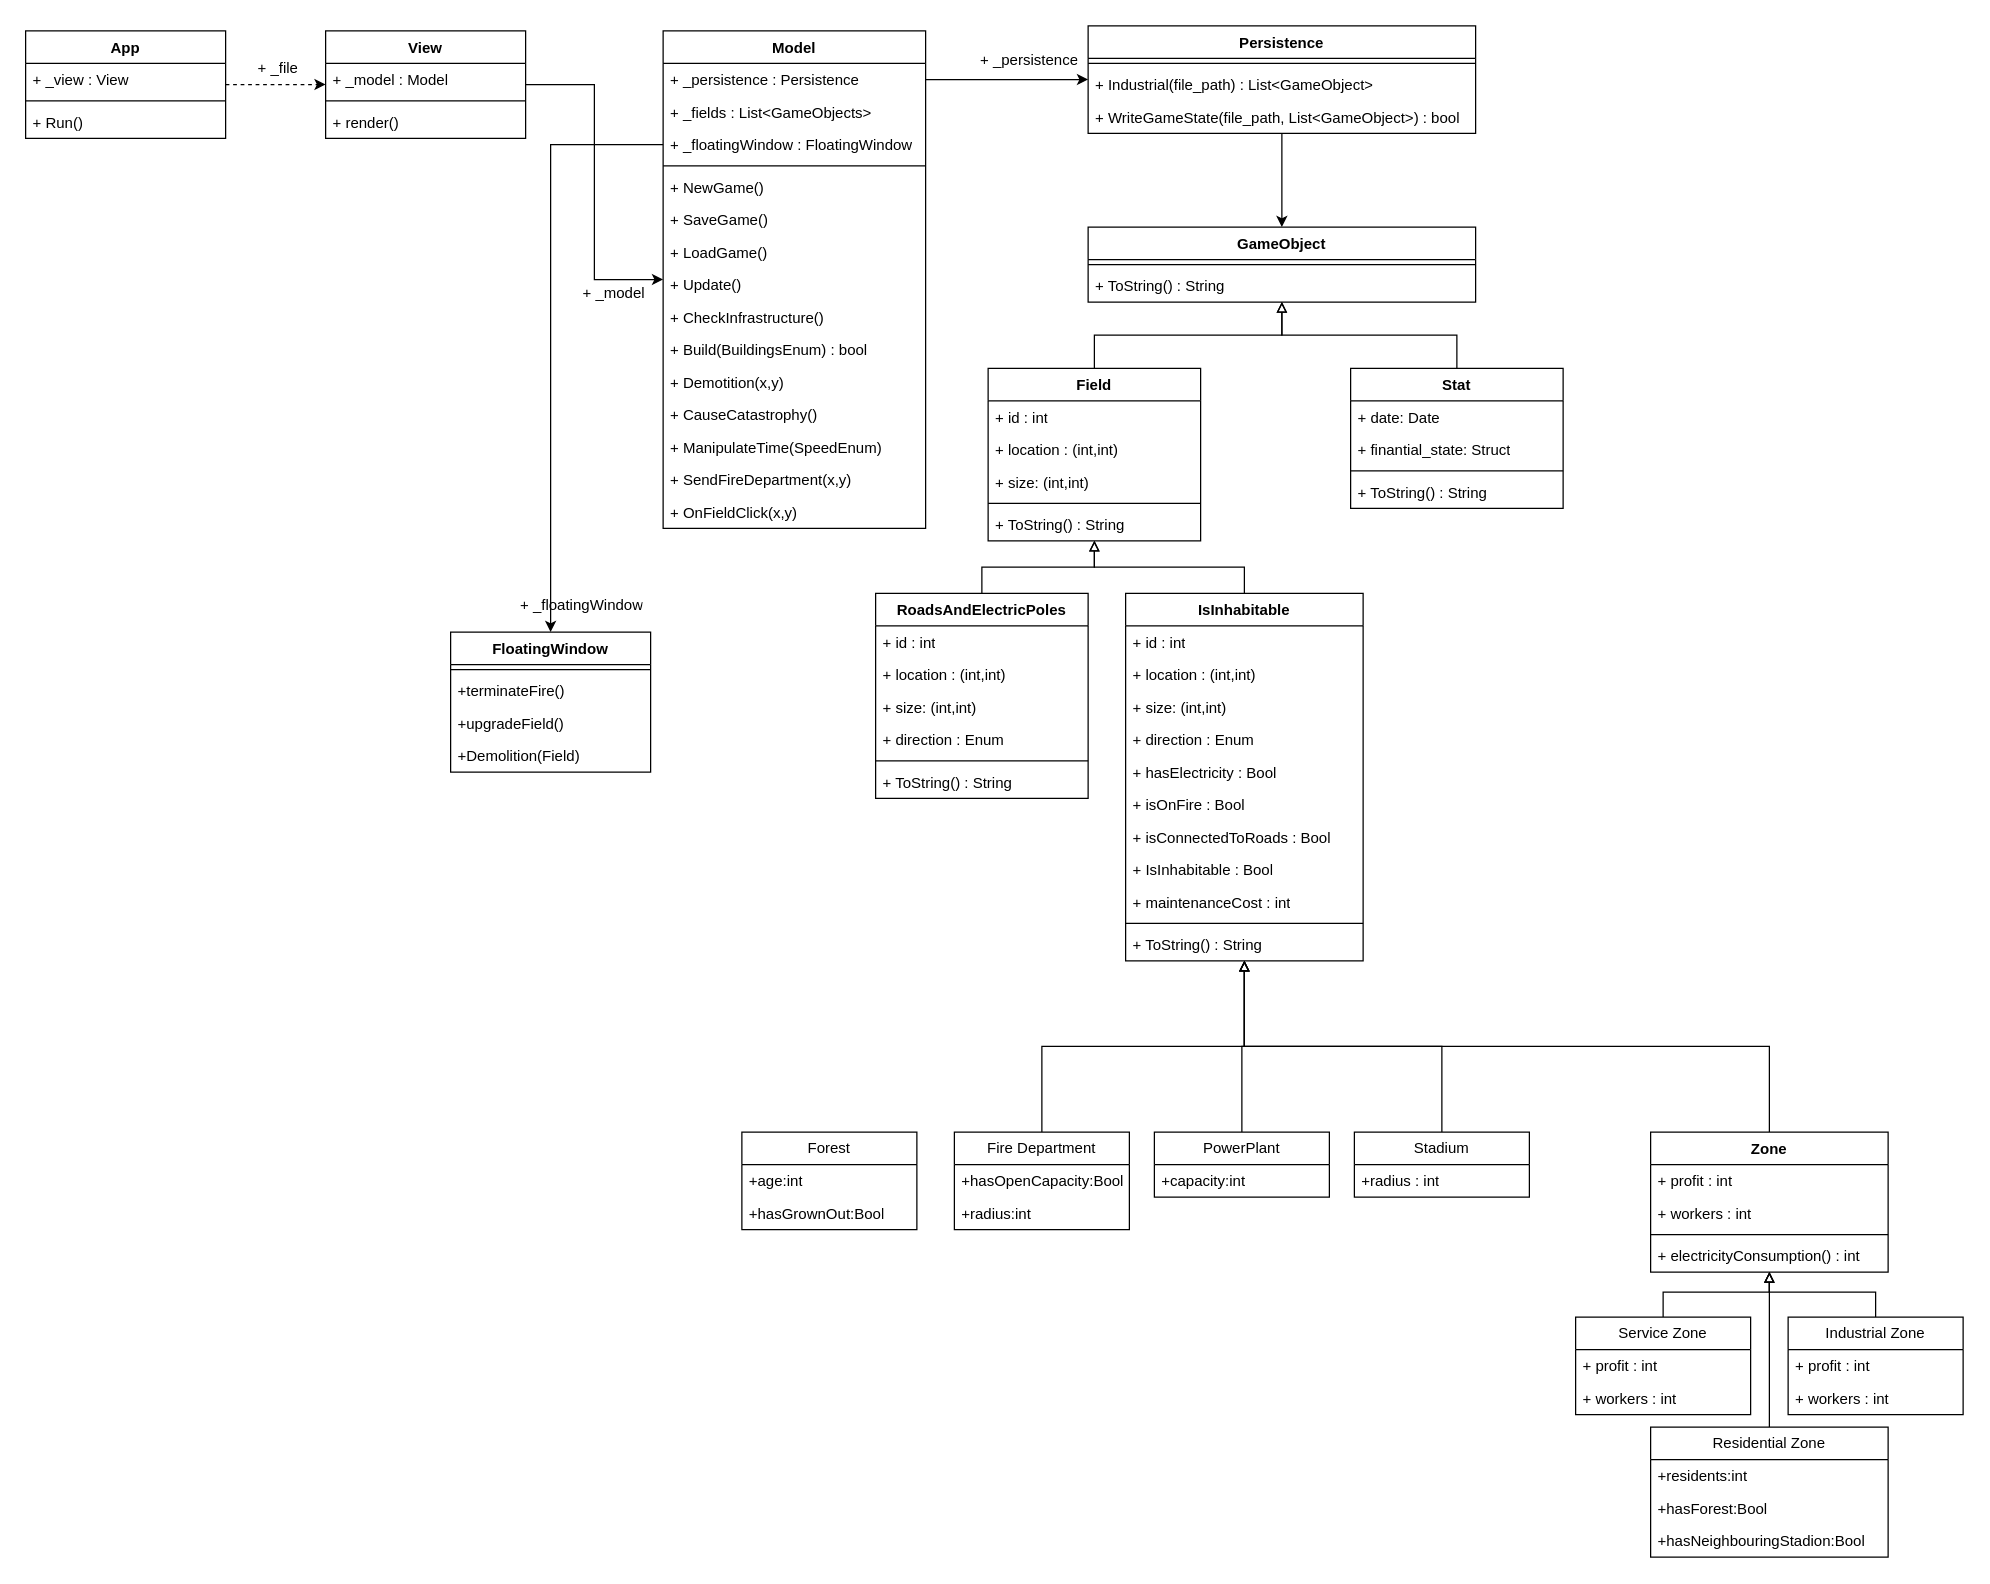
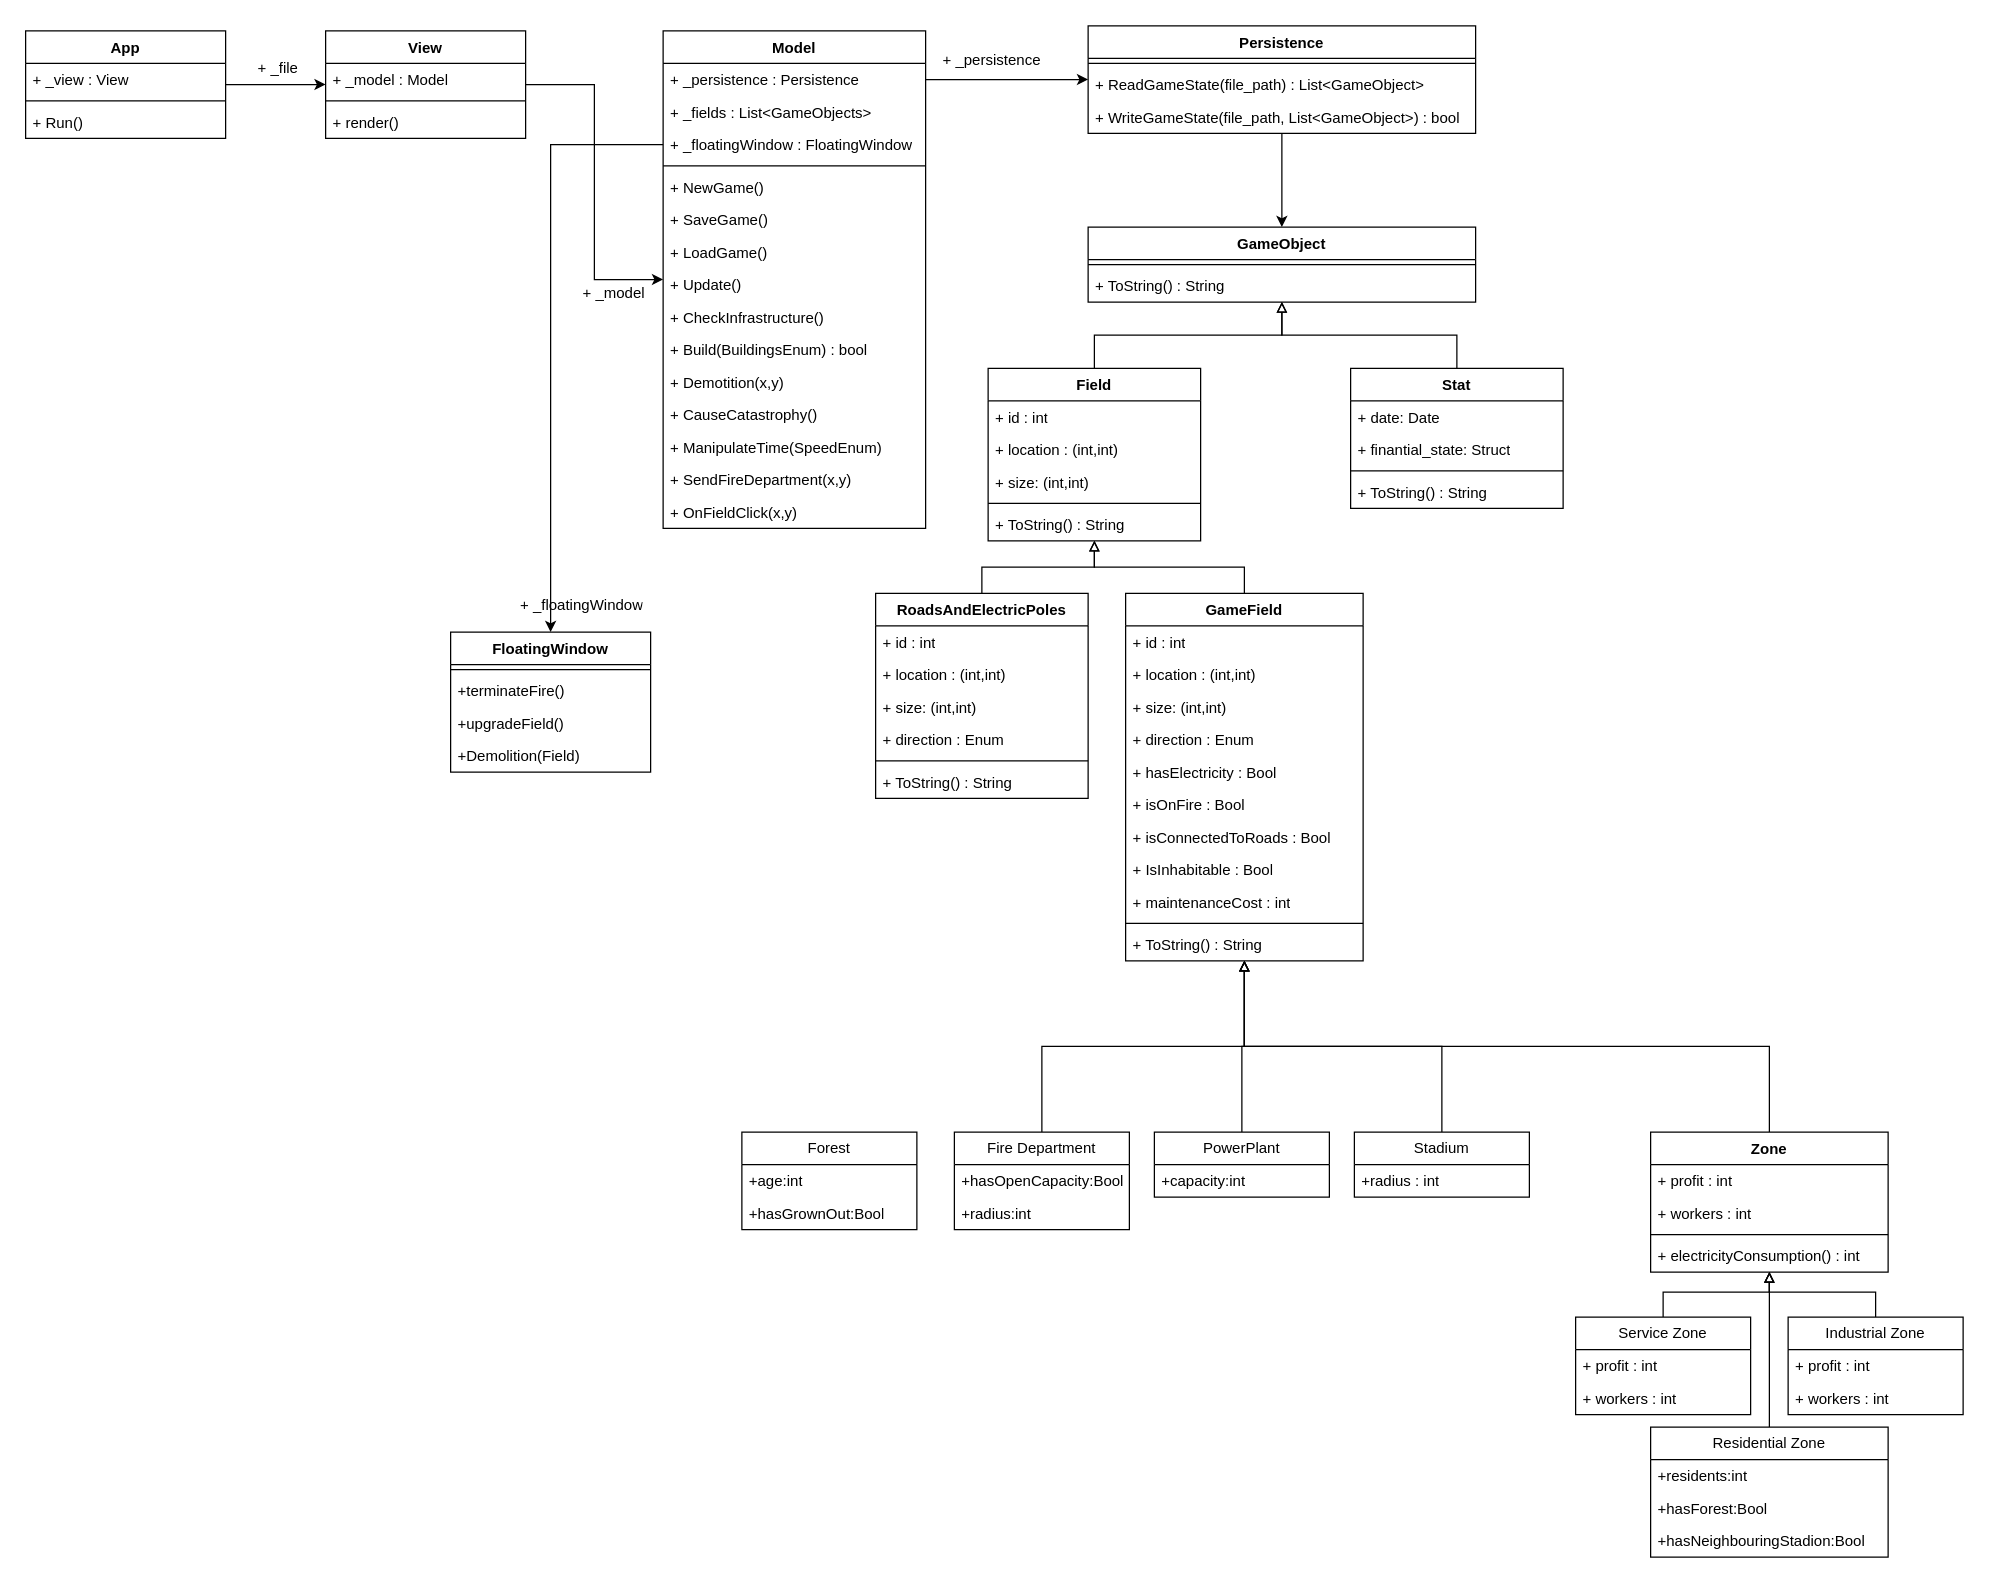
node "+ _persistence": moved (1031, 59) -> (993, 59)
edge "App" -> "View": style dashed -> solid
node "+ Industrial(file_path) : List<GameObject>": label "+ Industrial(file_path) : List<GameObject>" -> "+ ReadGameState(file_path) : List<GameObject>"
node "IsInhabitable": label "IsInhabitable" -> "GameField"
